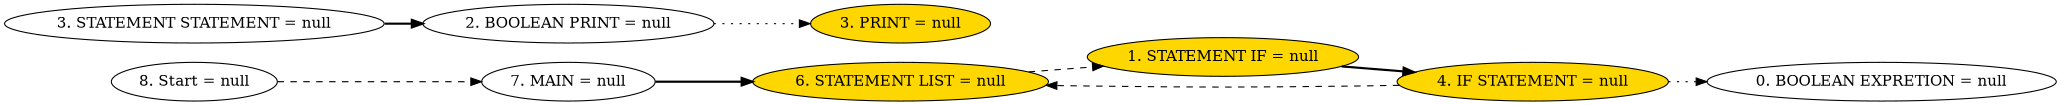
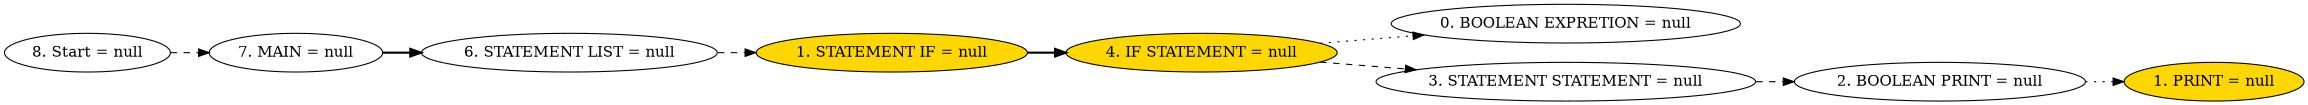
edge "3. STATEMENT STATEMENT = null" -> "2. BOOLEAN PRINT = null": style bold -> dashed
node "3. PRINT = null": label "3. PRINT = null" -> "1. PRINT = null"
node "6. STATEMENT LIST = null": fillcolor gold -> white
edge "4. IF STATEMENT = null" -> "6. STATEMENT LIST = null": now "4. IF STATEMENT = null" -> "3. STATEMENT STATEMENT = null"
